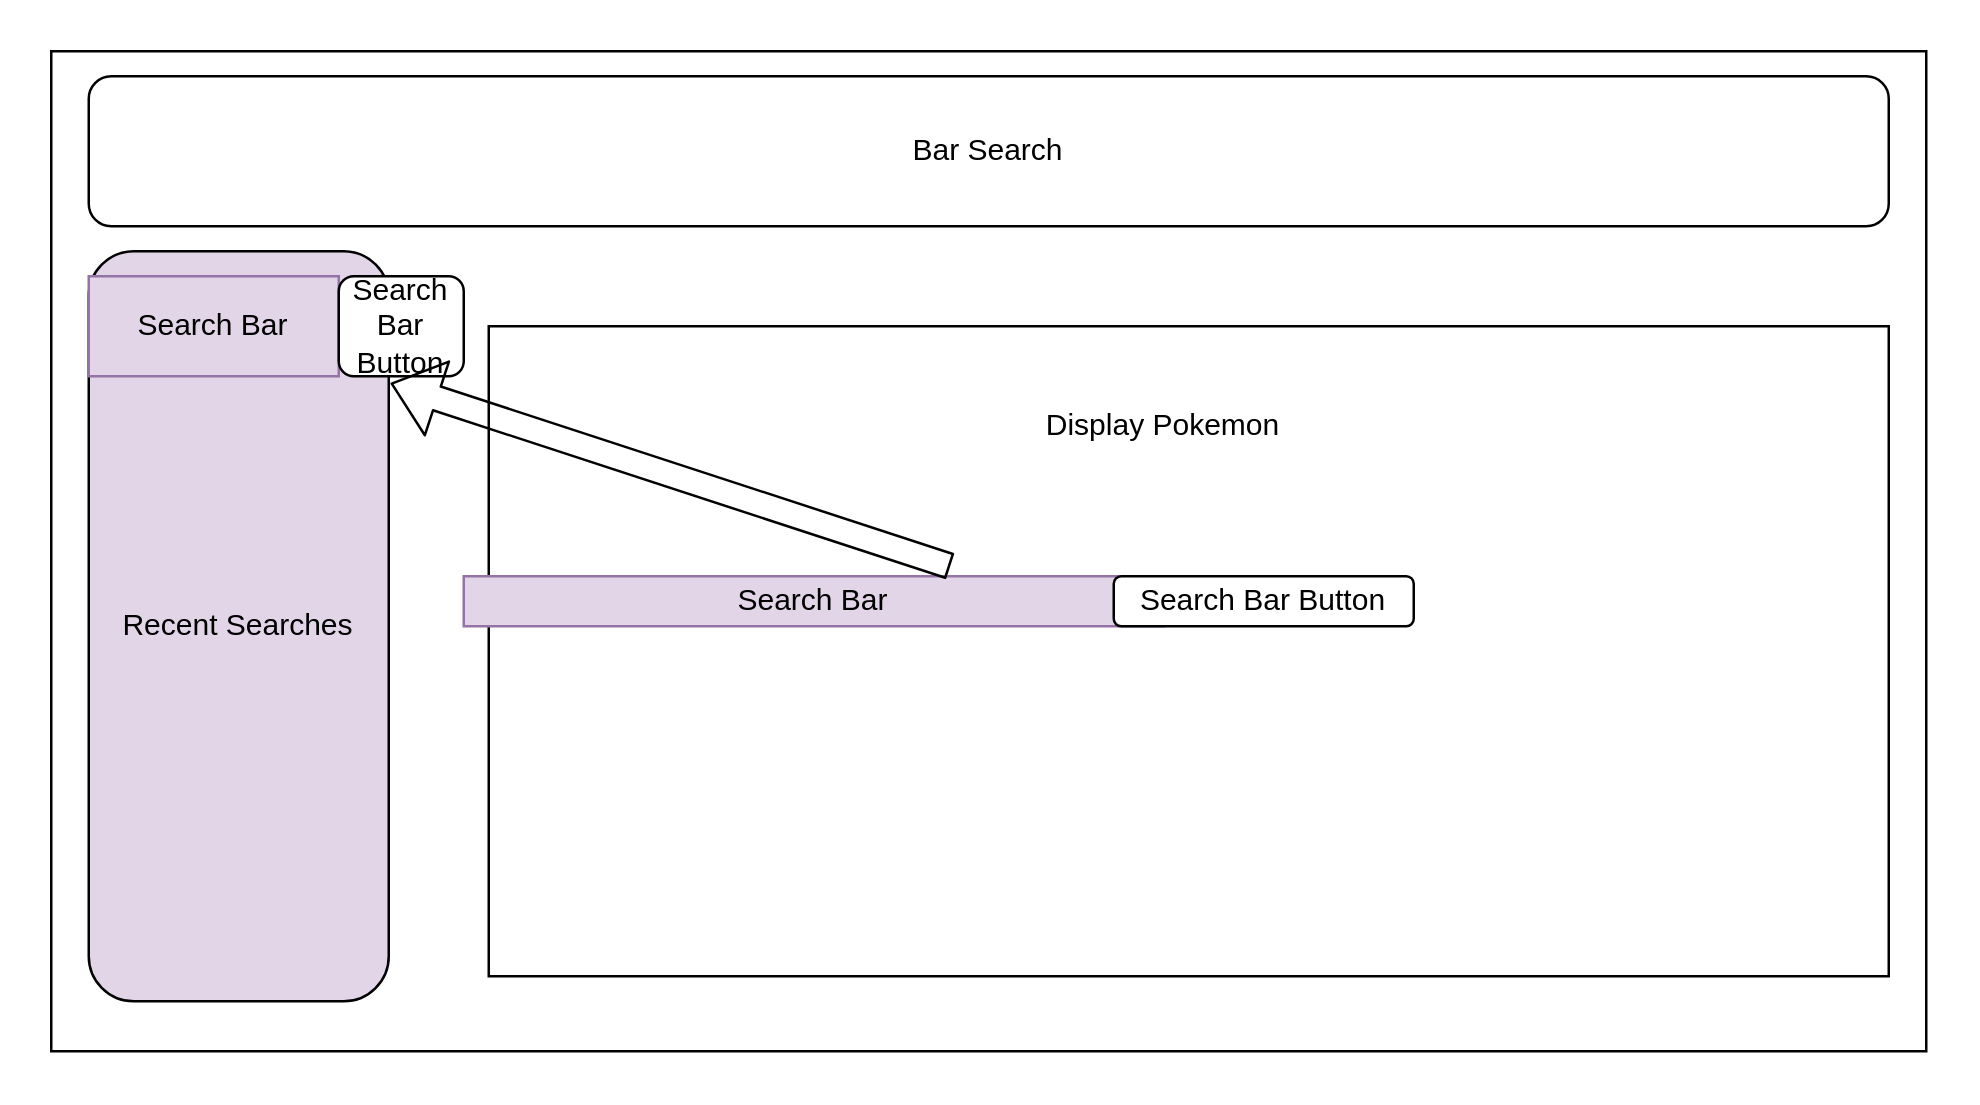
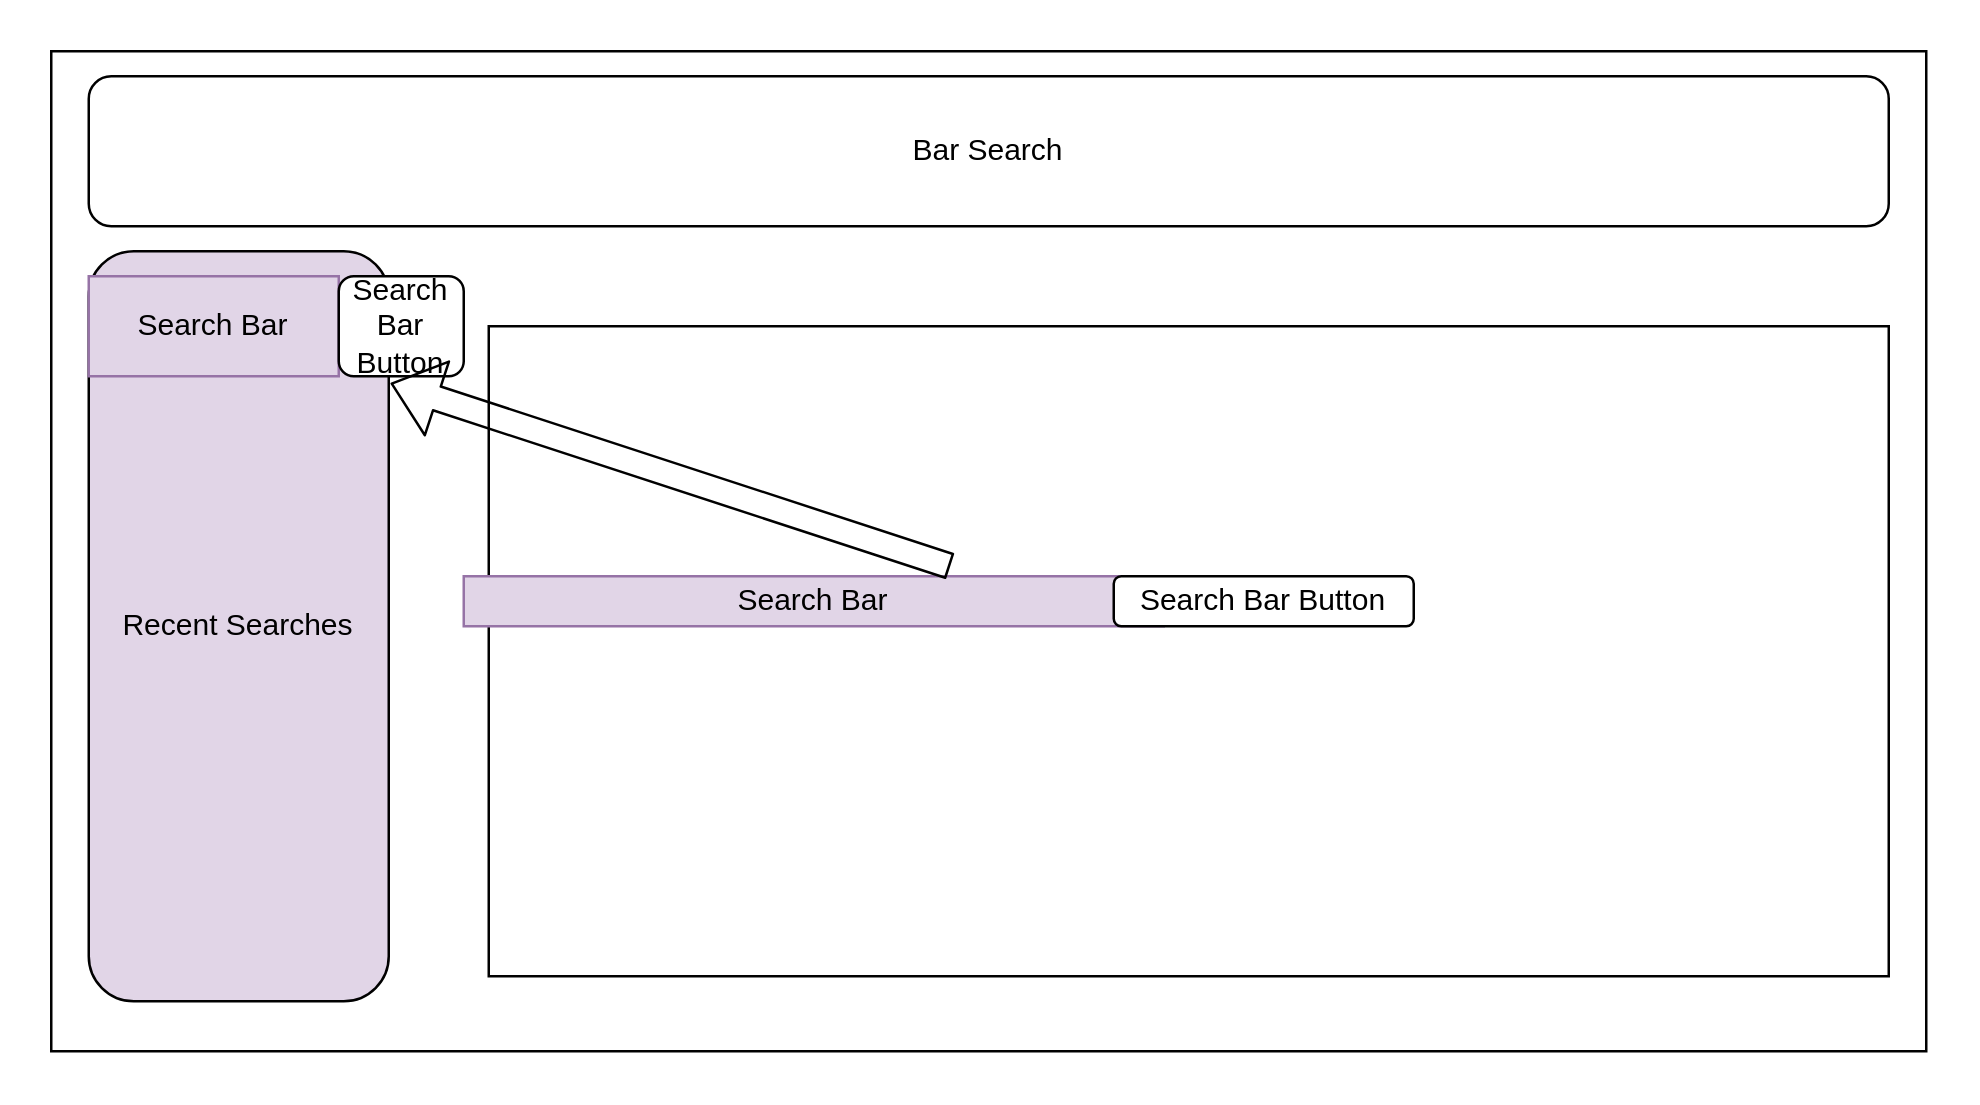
node "Display Pokemon": removed
